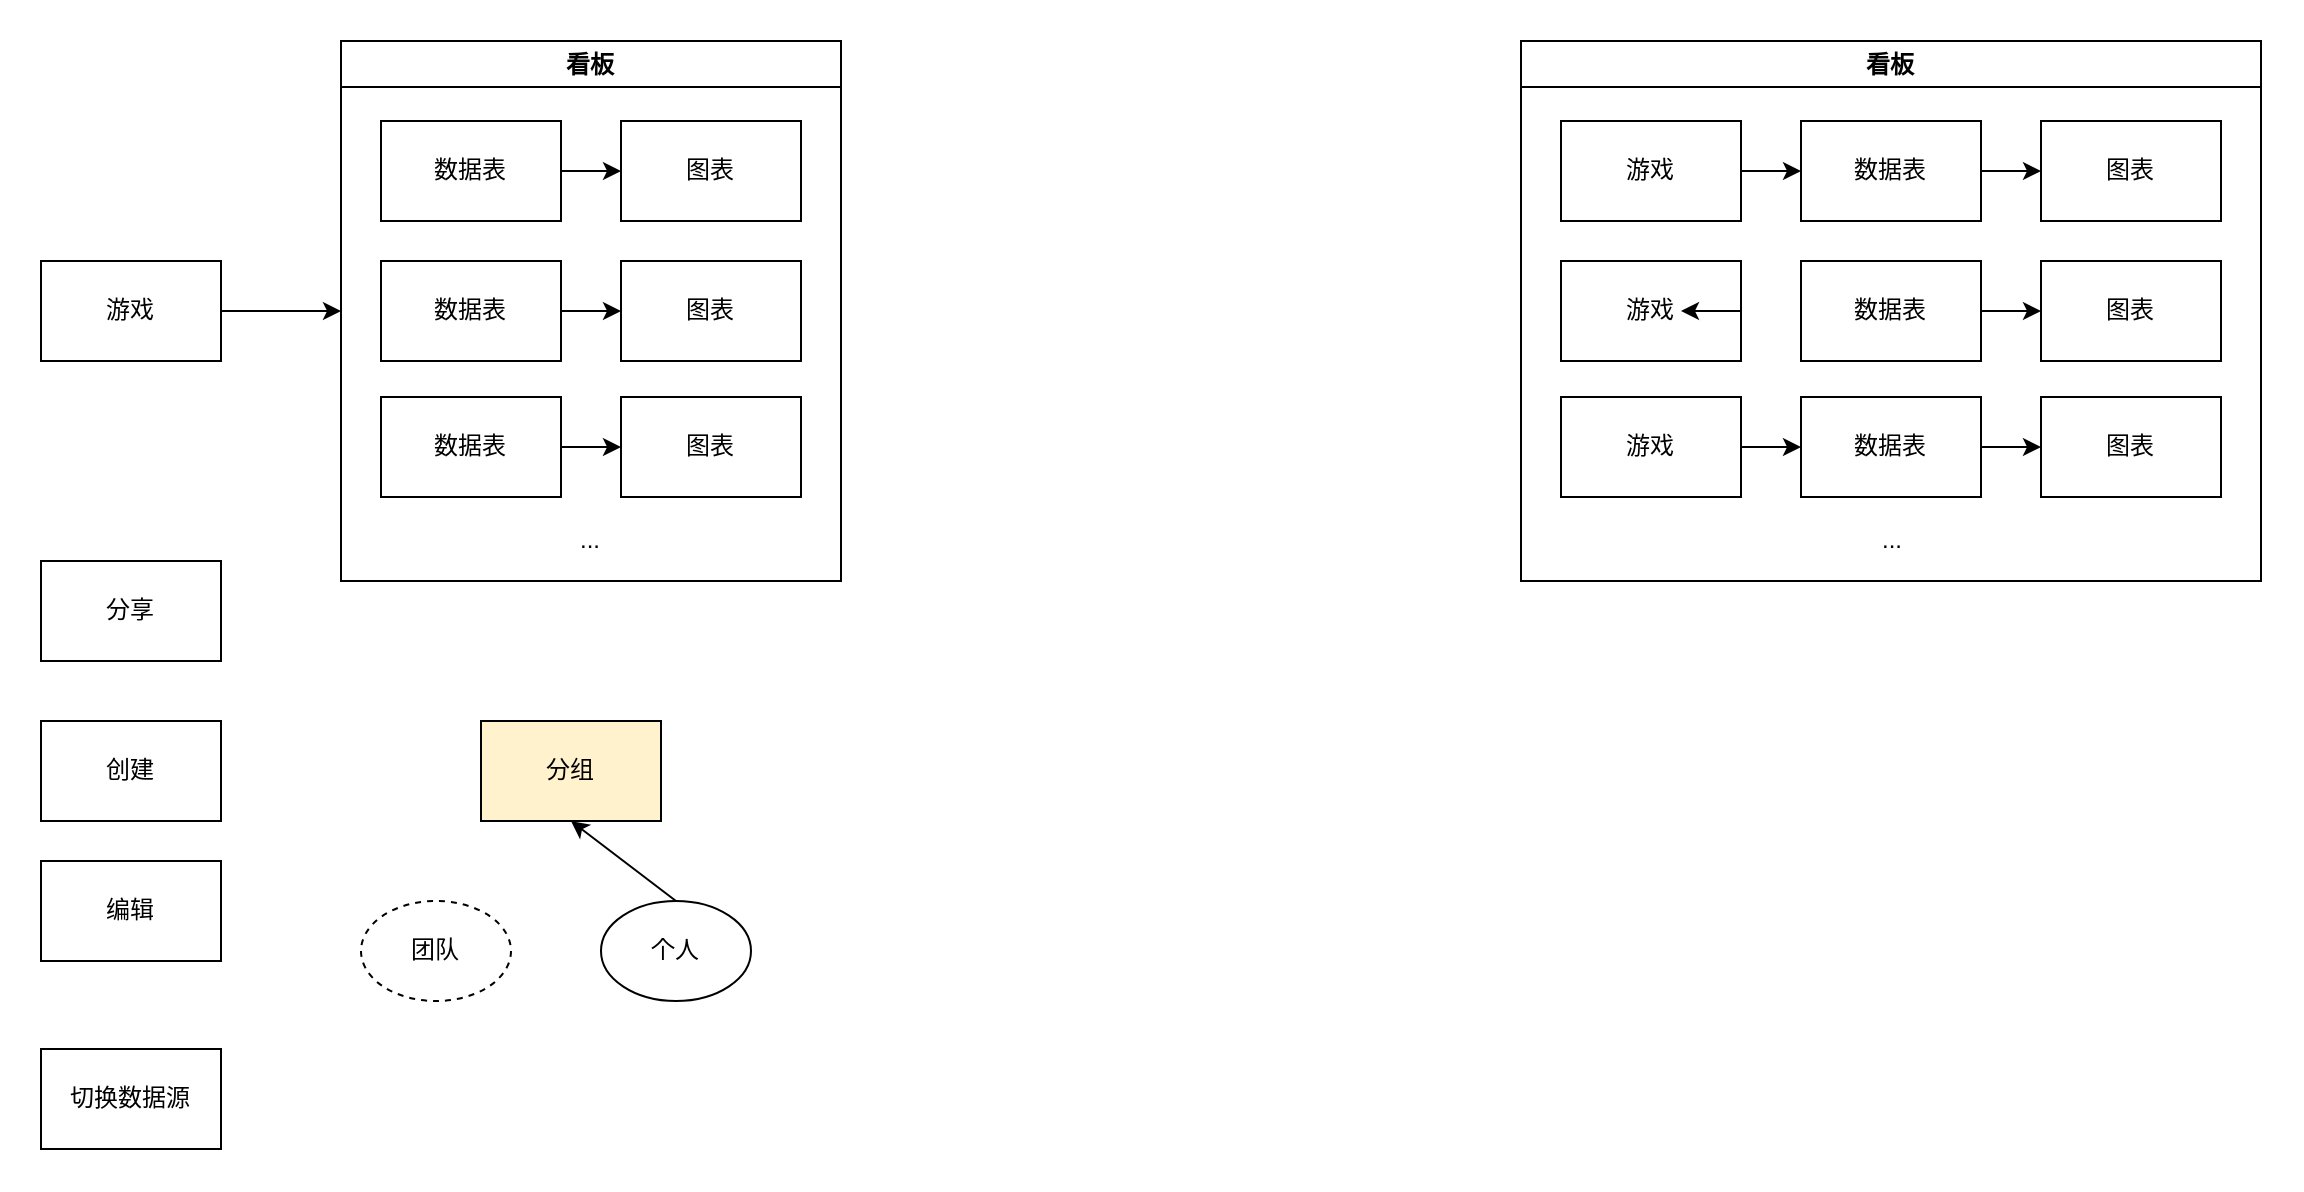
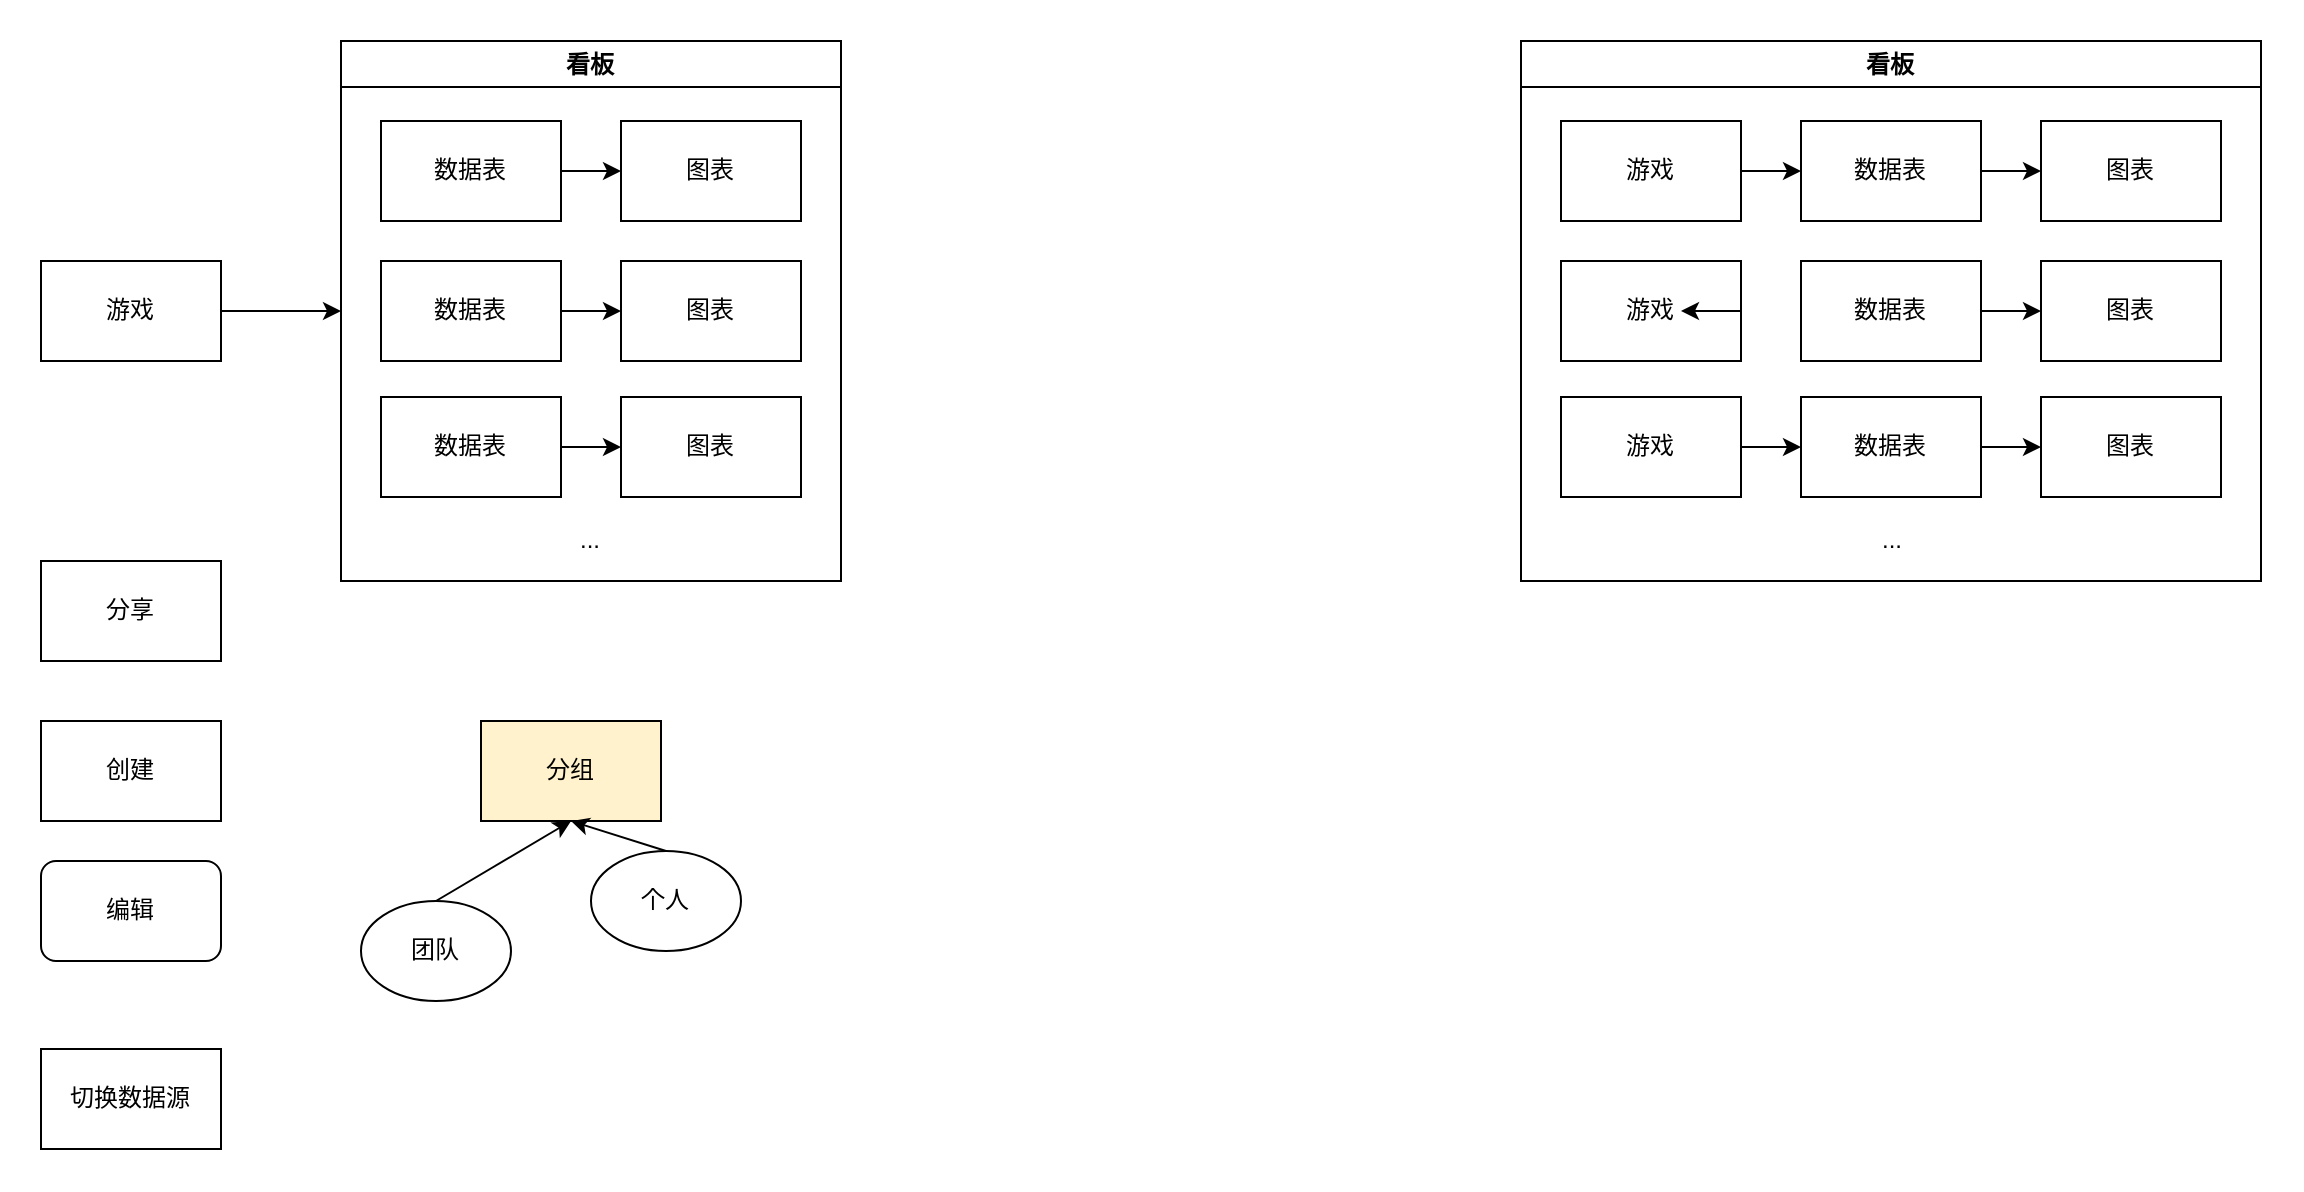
edge "团队" -> "分组": added
node "编辑": shape rectangle -> rounded rectangle
node "团队": style dashed -> solid
node "个人": moved (676, 951) -> (666, 901)
